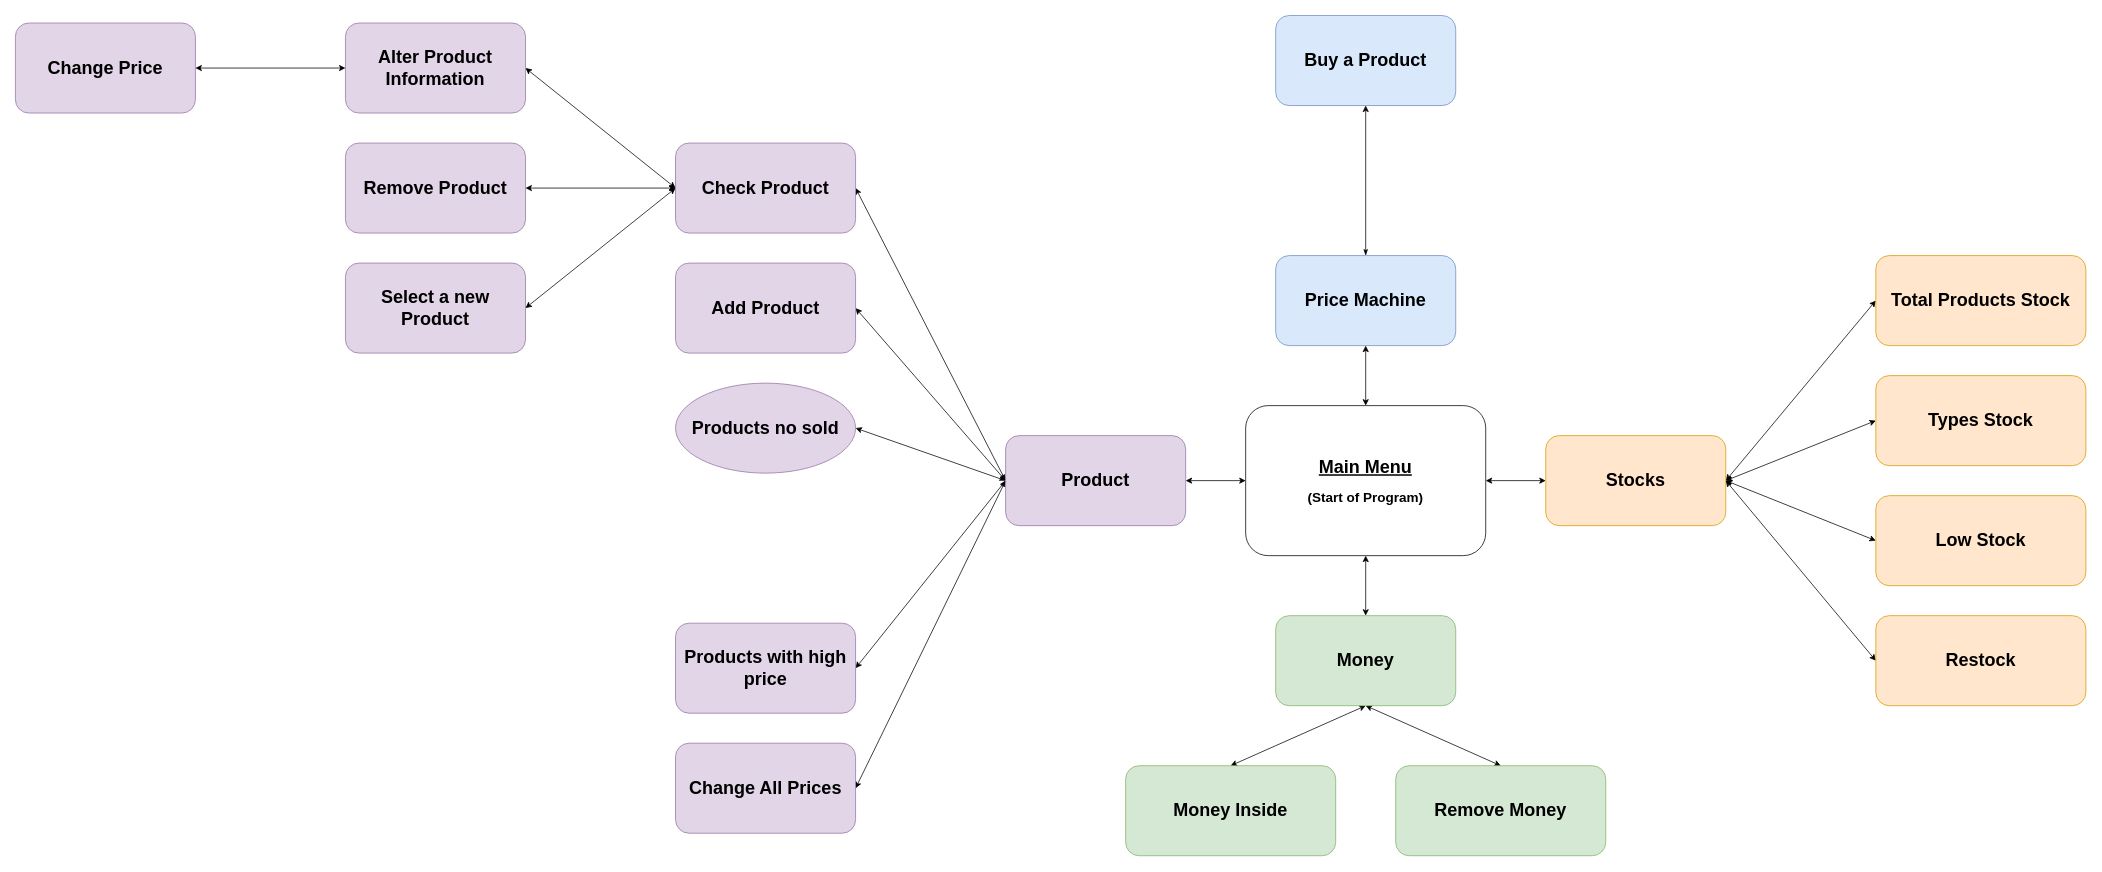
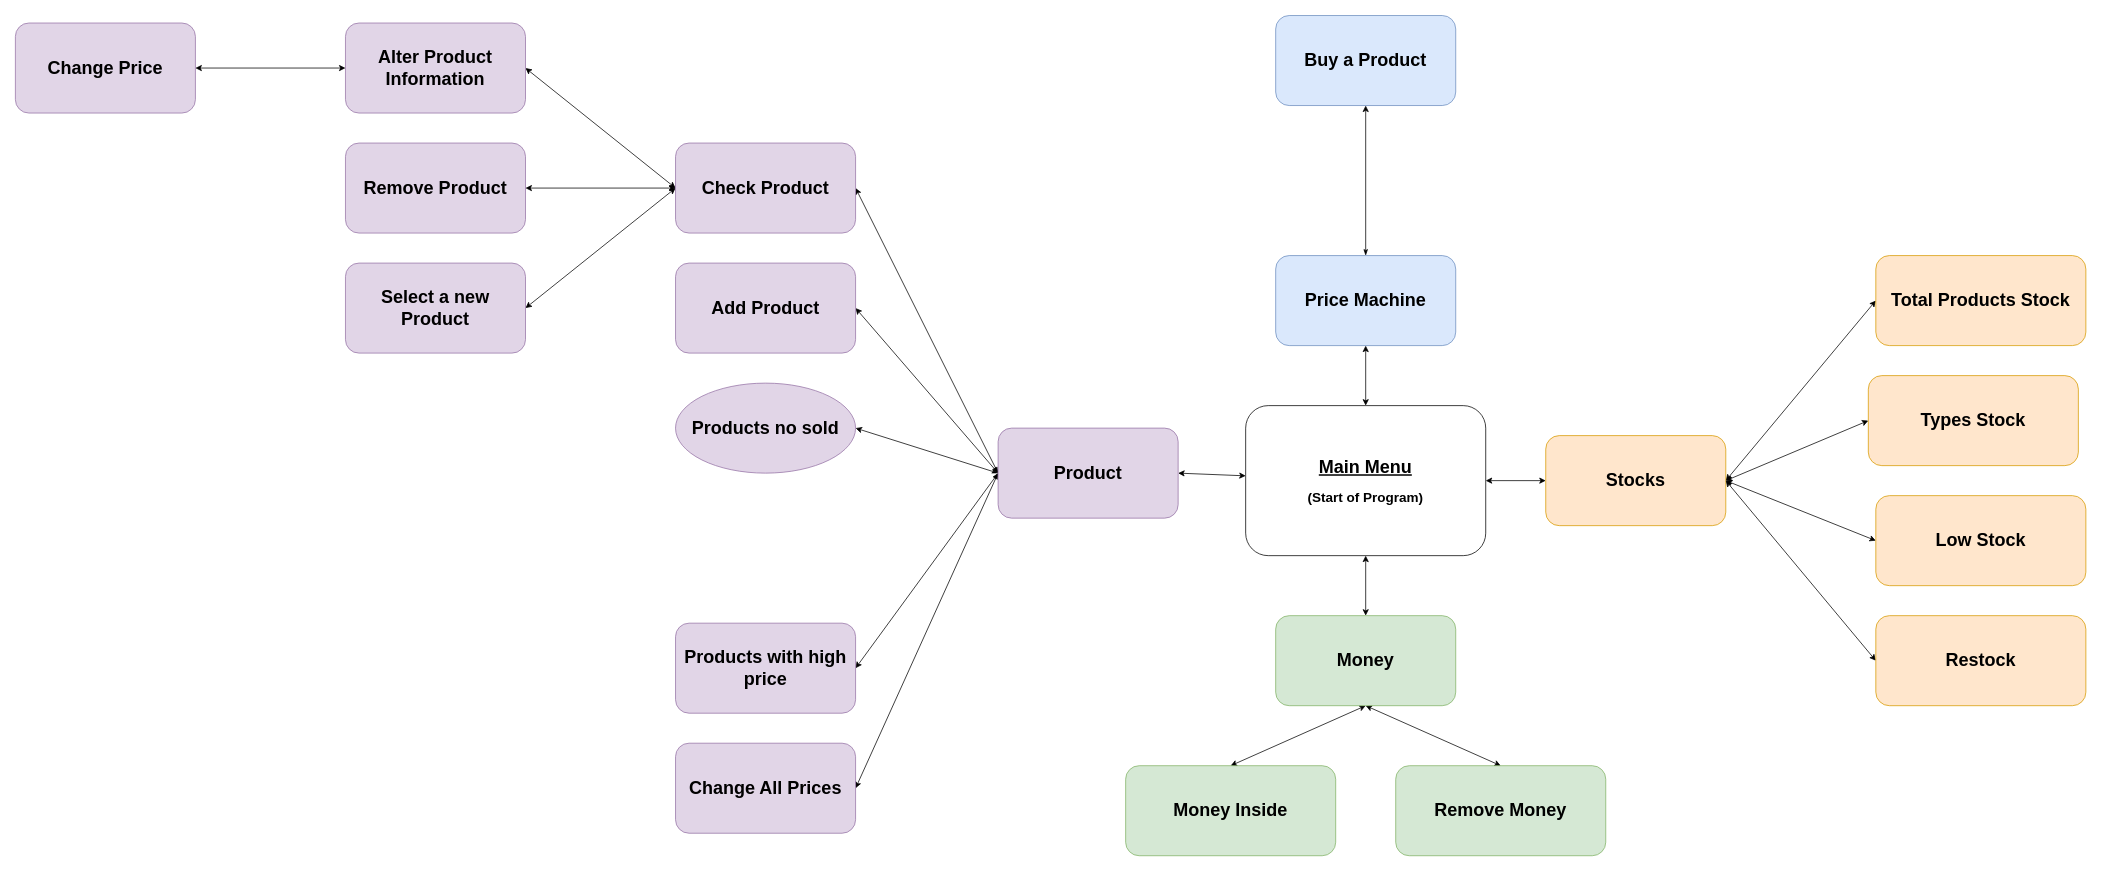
node "Types Stock": moved (1980, 420) -> (1973, 420)
node "Product": moved (1095, 480) -> (1088, 473)
